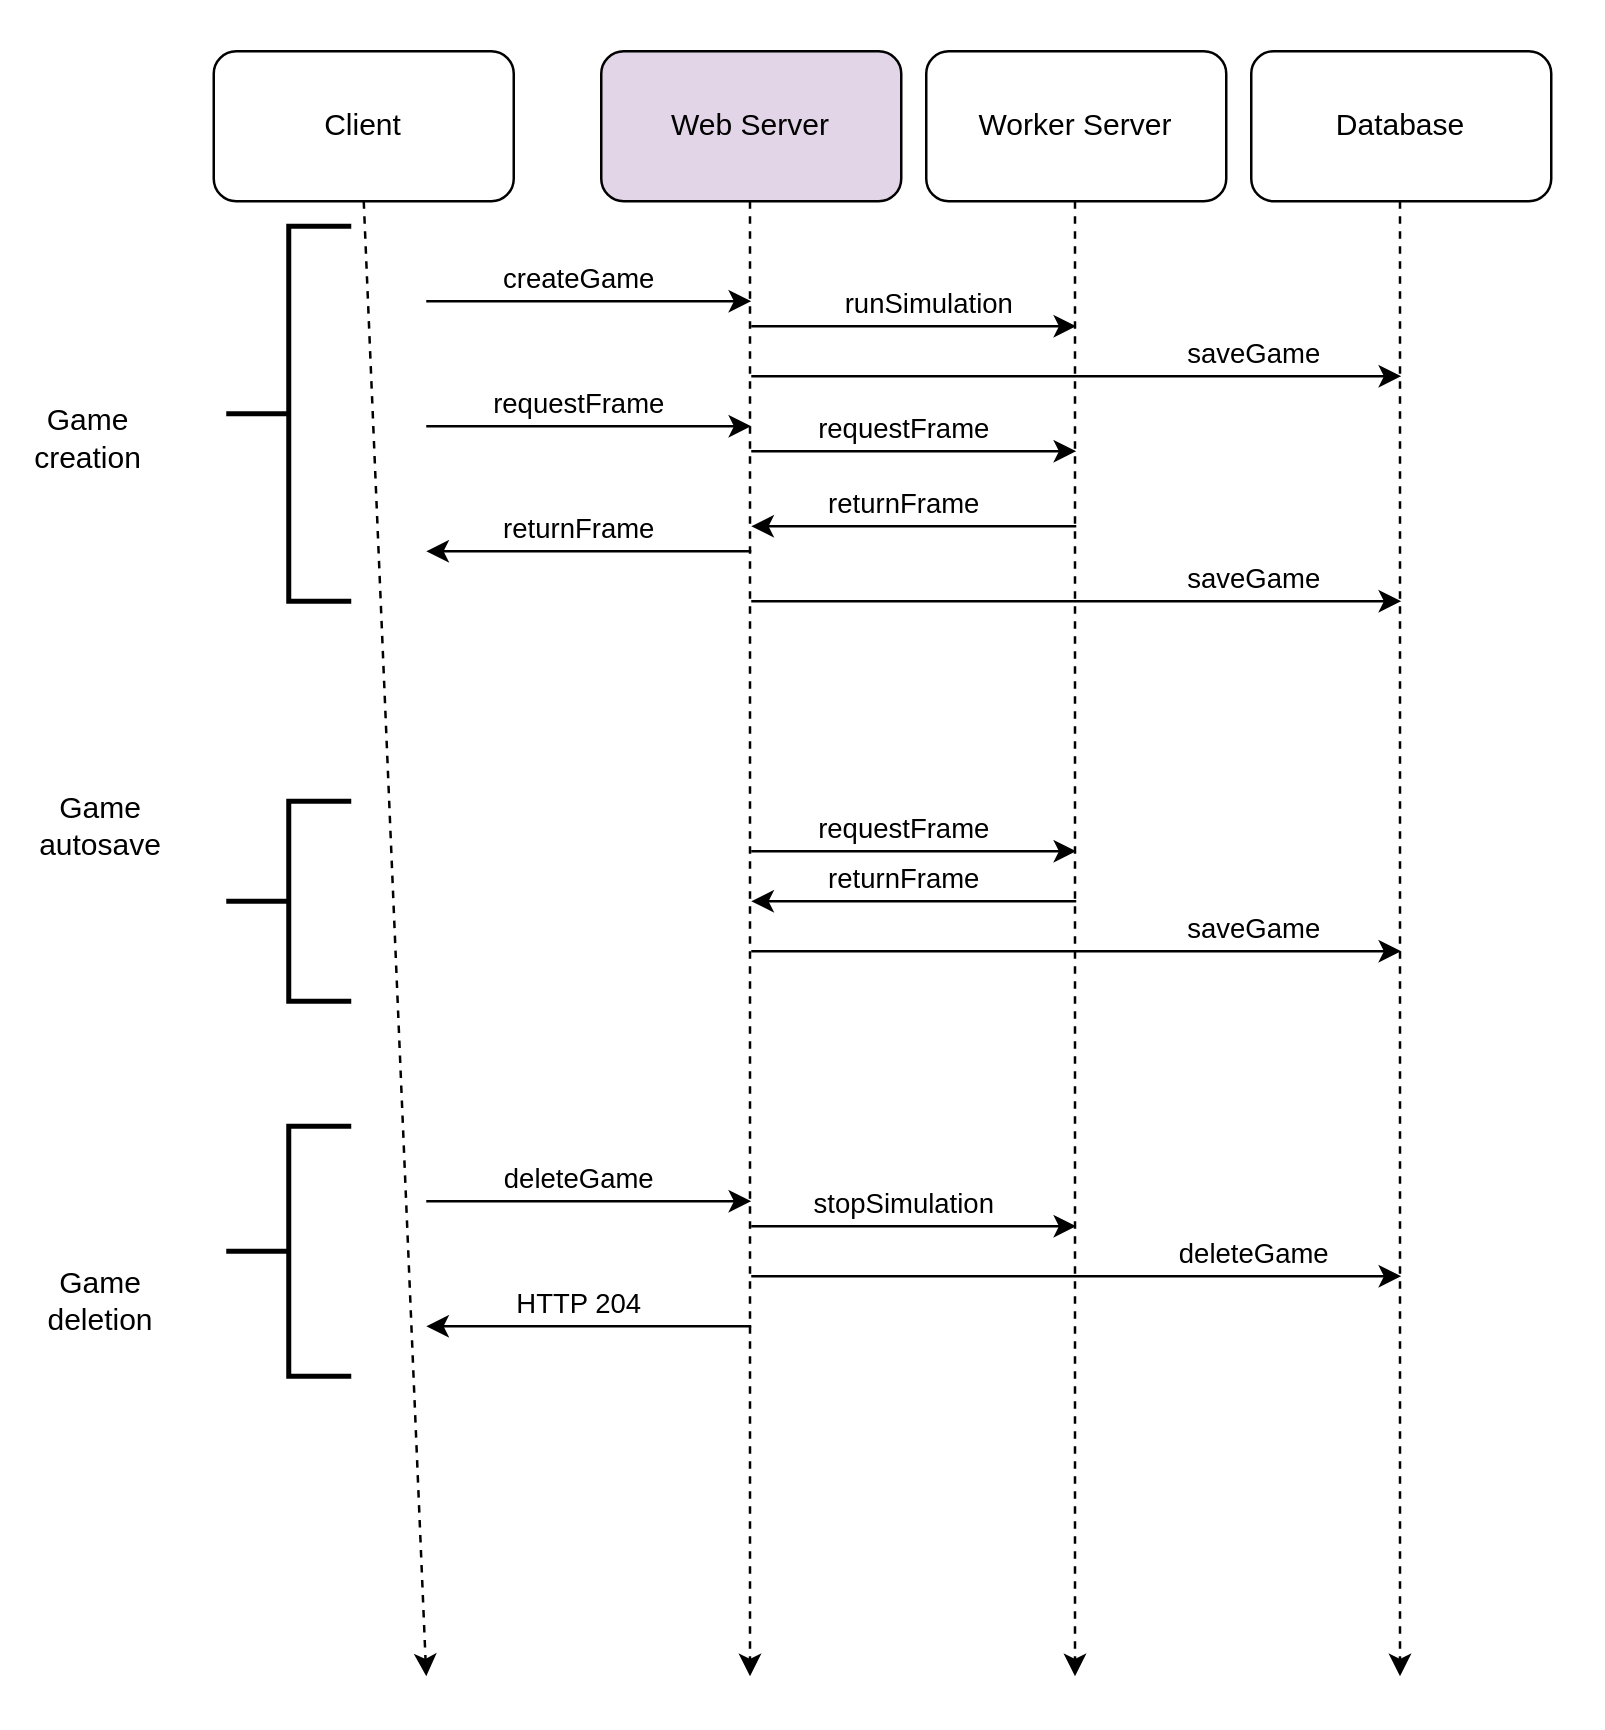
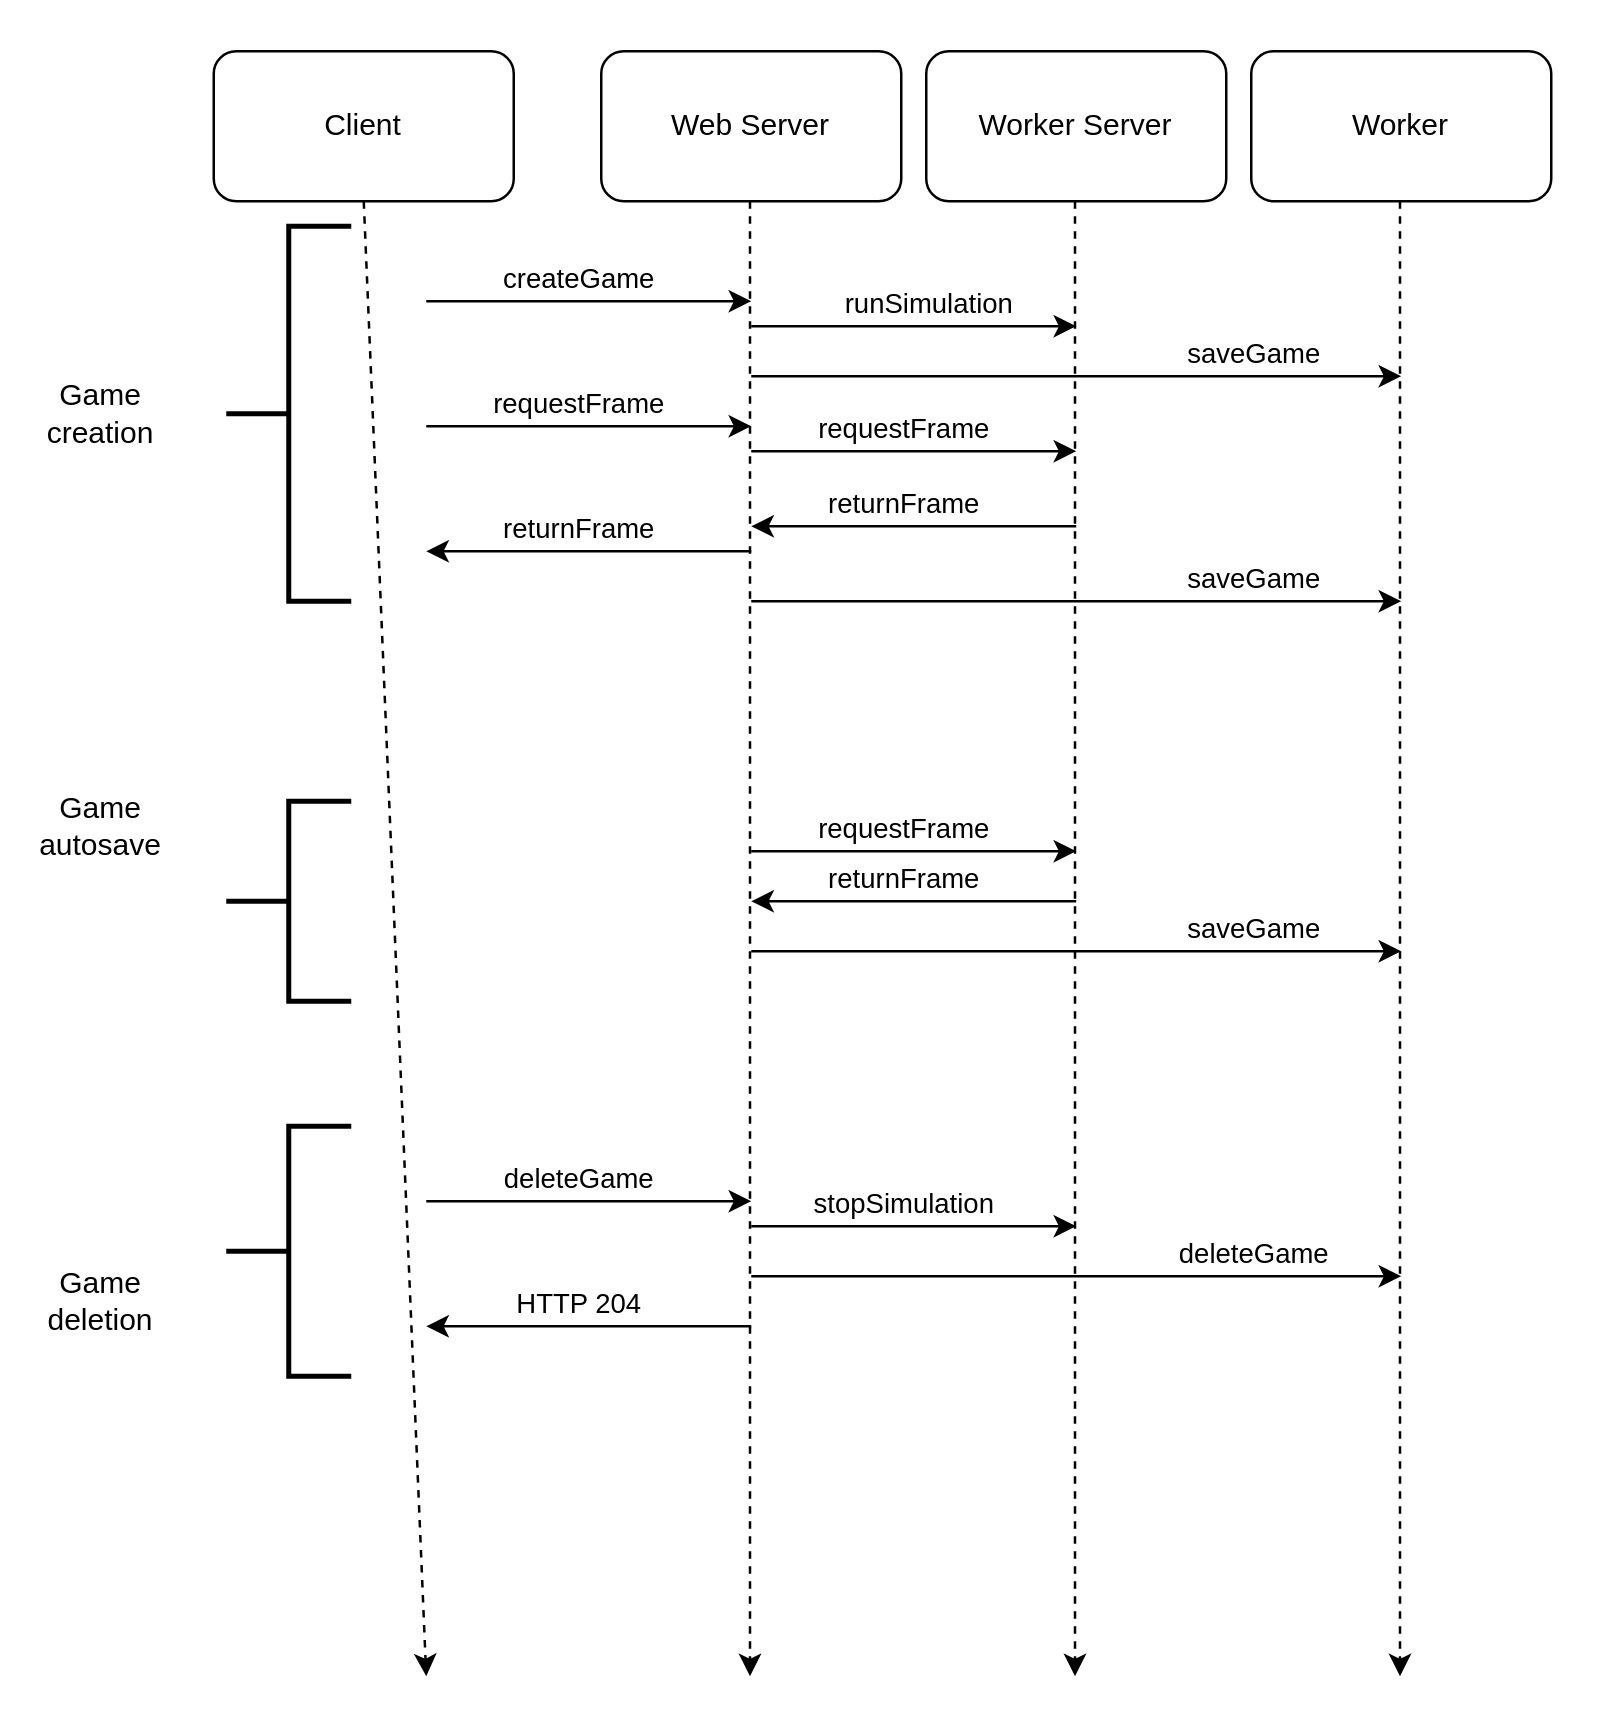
node "Web Server": fillcolor #e1d5e7 -> #ffffff
node "Database": label "Database" -> "Worker"
node "Game creation": moved (89, 439) -> (101, 414)
